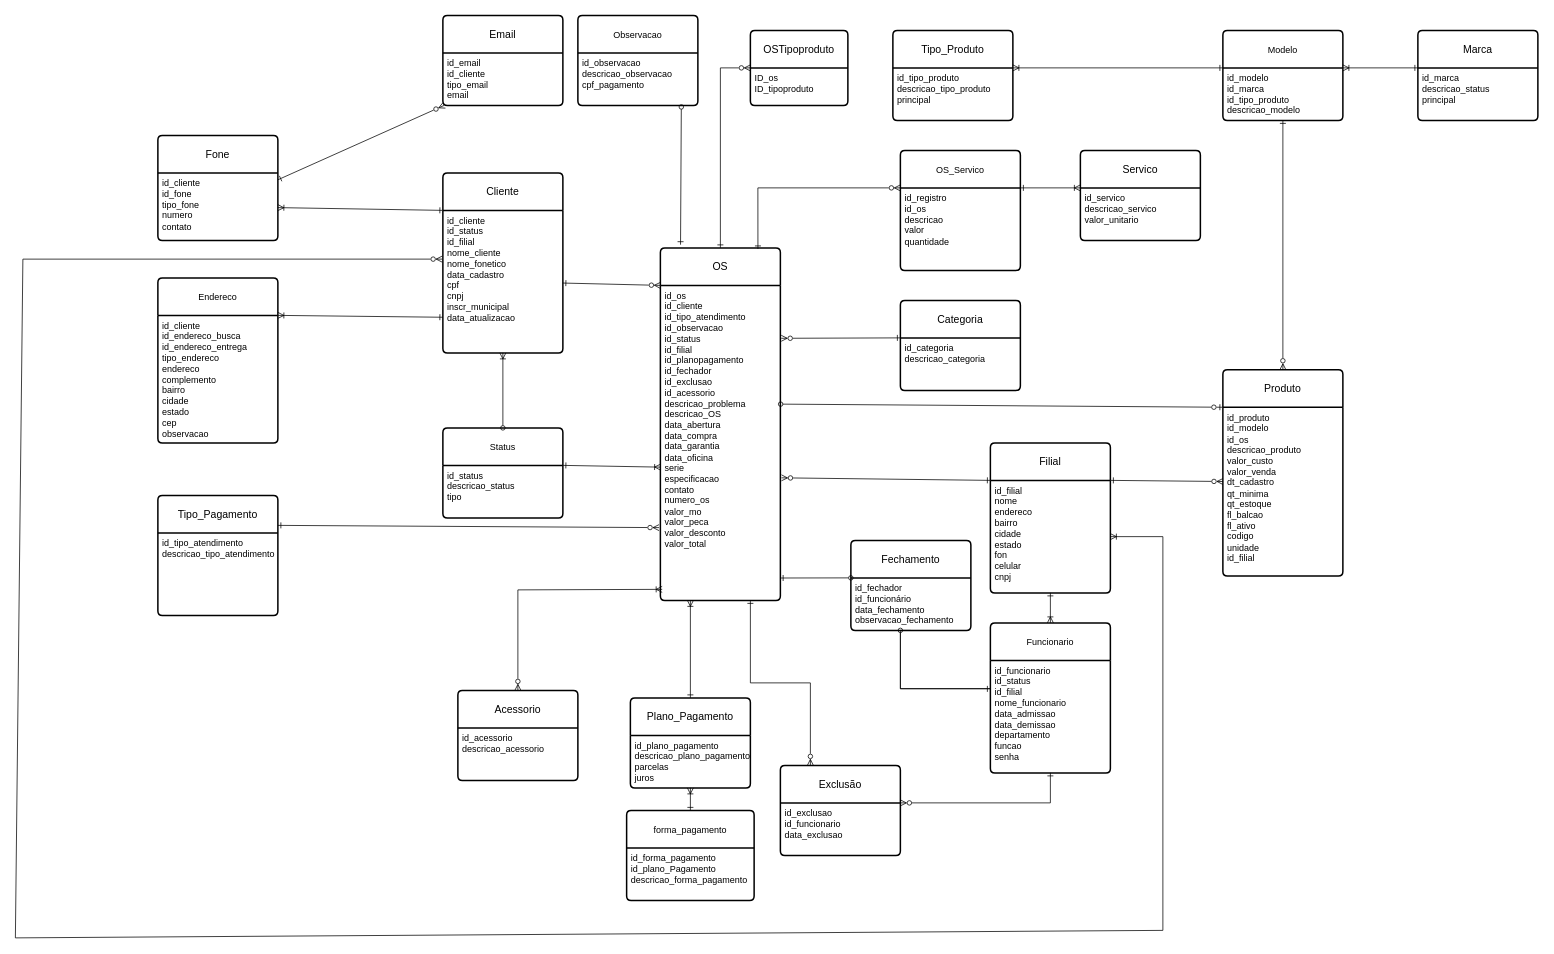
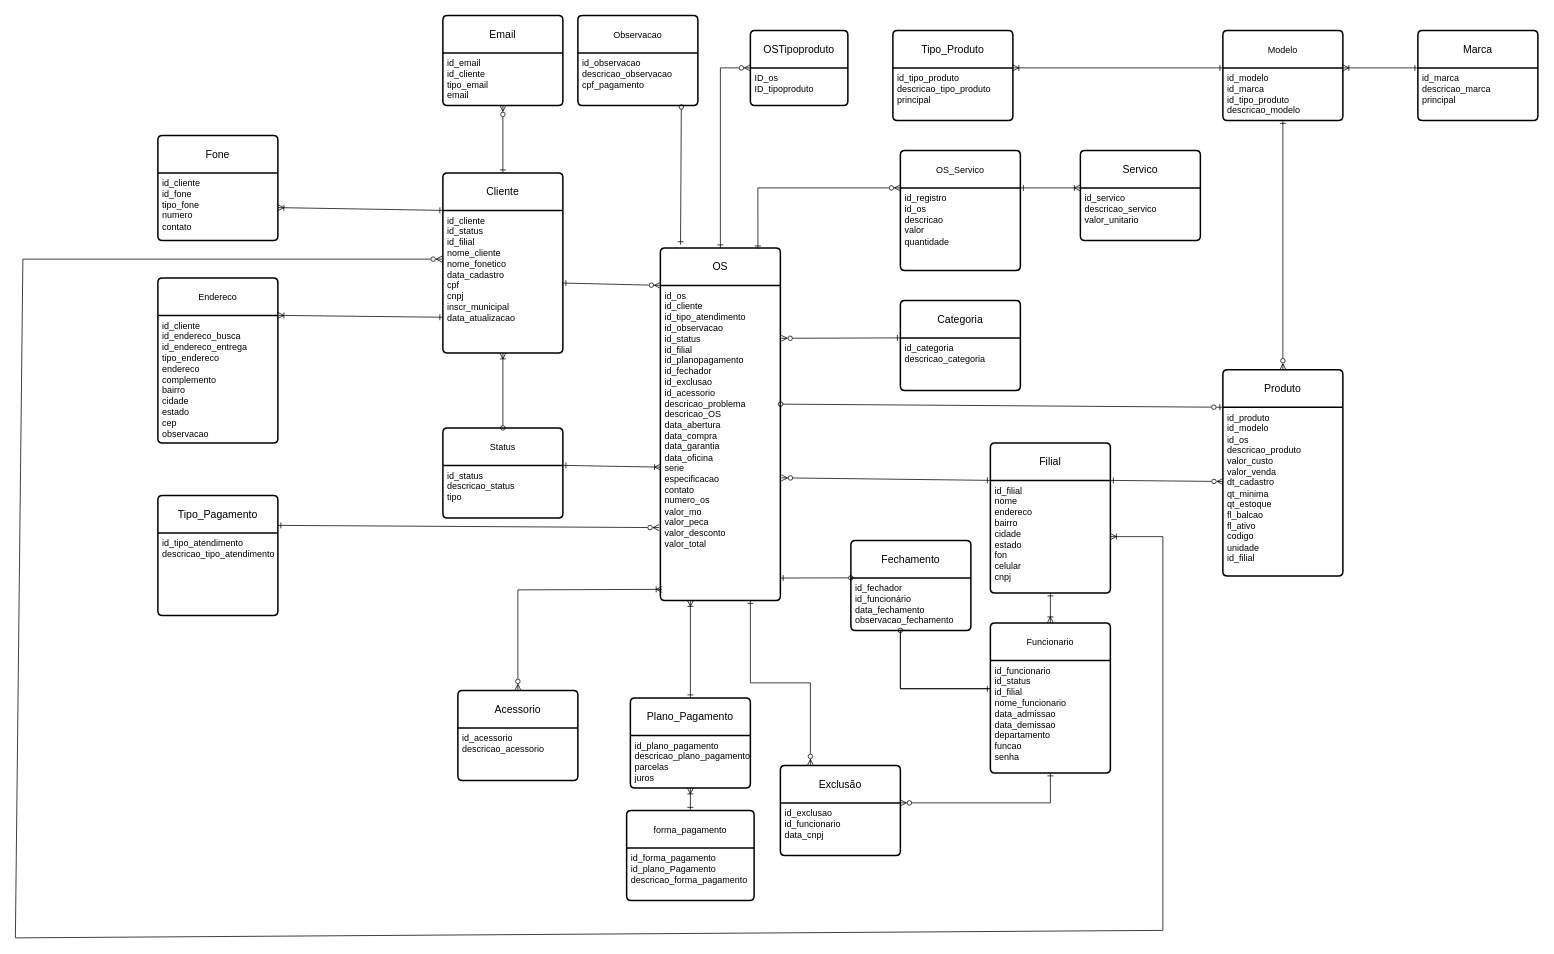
node "id_marca descricao_status principal": label "id_marca descricao_status principal" -> "id_marca descricao_marca principal"
edge "id_email id_cliente tipo_email email" -- "id_cliente id_fone tipo_fone numero contato": now "id_email id_cliente tipo_email email" -- "Cliente"
node "id_exclusao id_funcionario data_exclusao": label "id_exclusao id_funcionario data_exclusao" -> "id_exclusao id_funcionario data_cnpj"
